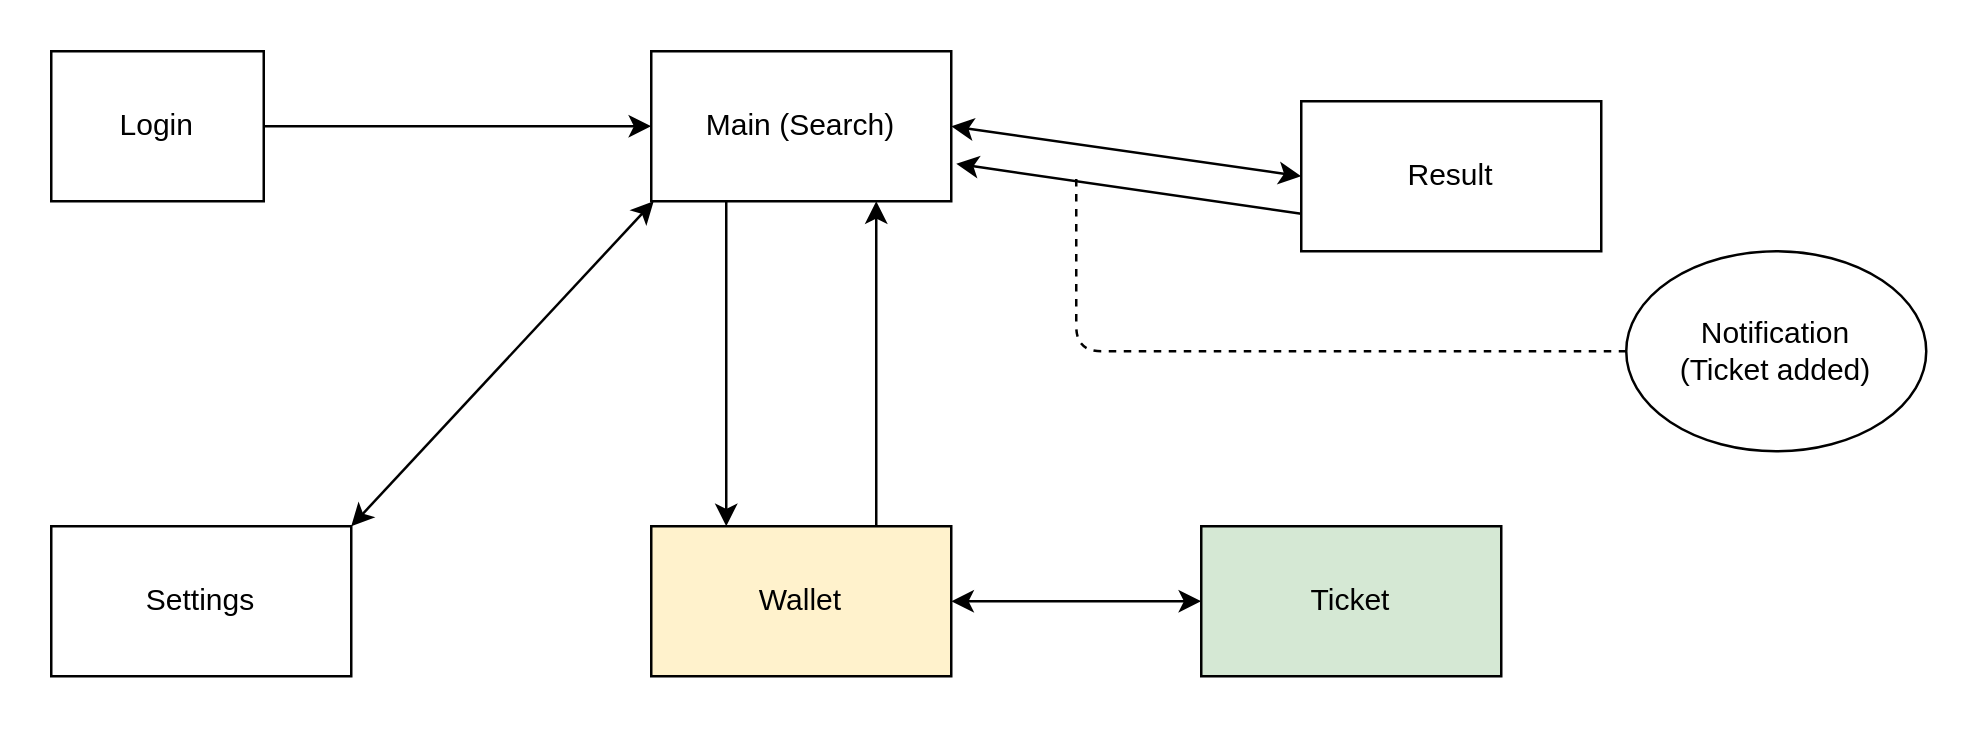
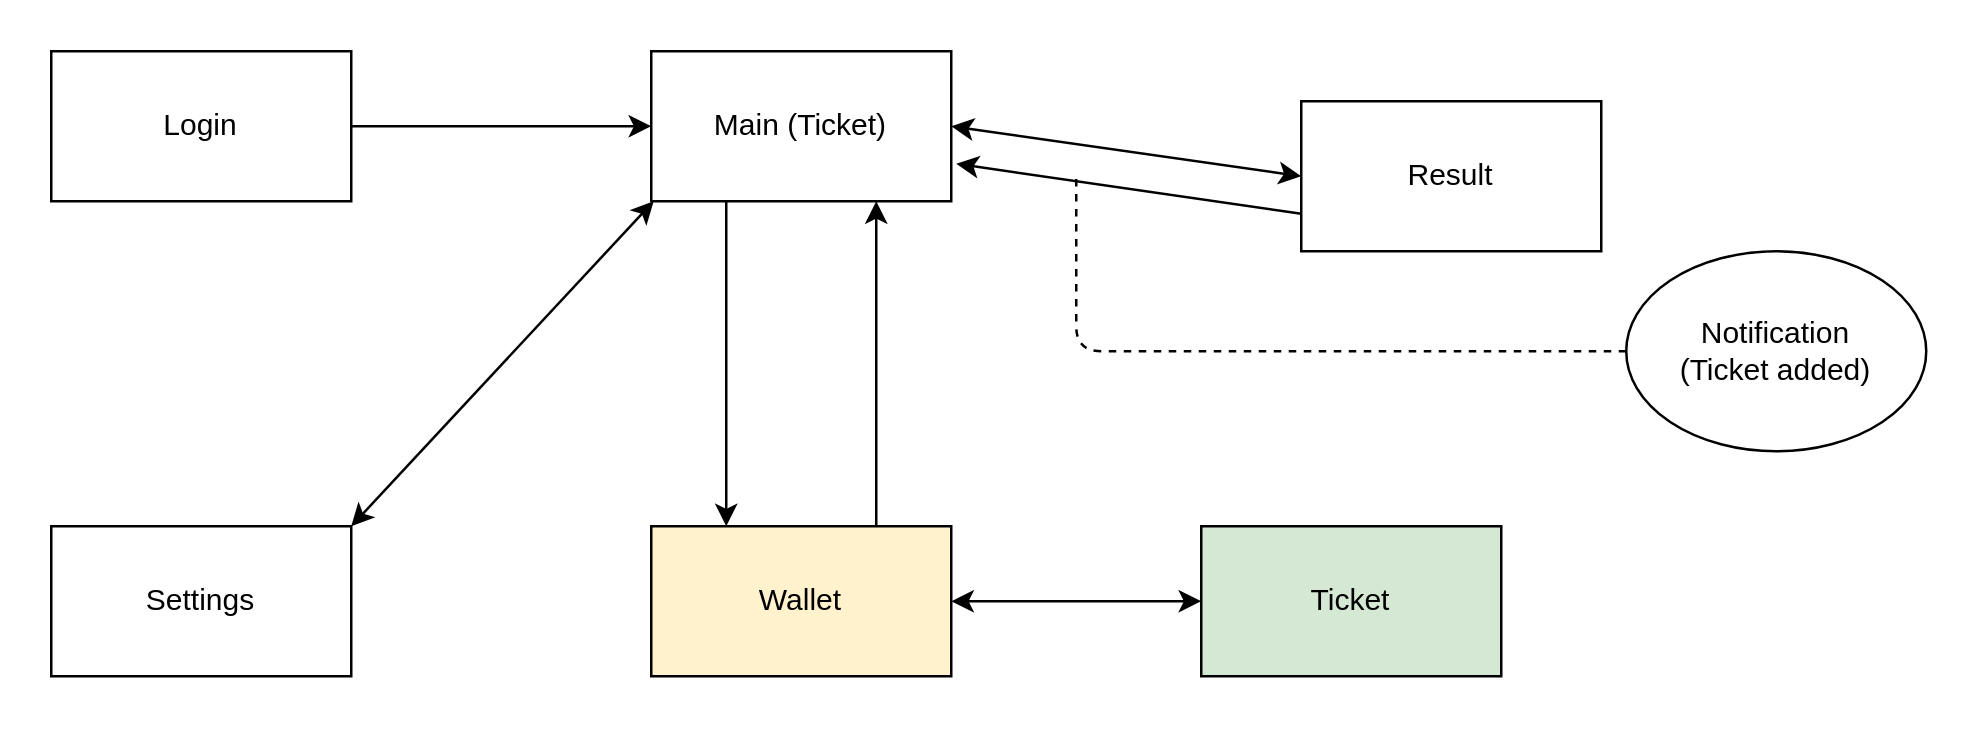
node "Login": size 213x150 -> 300x150
node "Main (Search)": label "Main (Search)" -> "Main (Ticket)"
